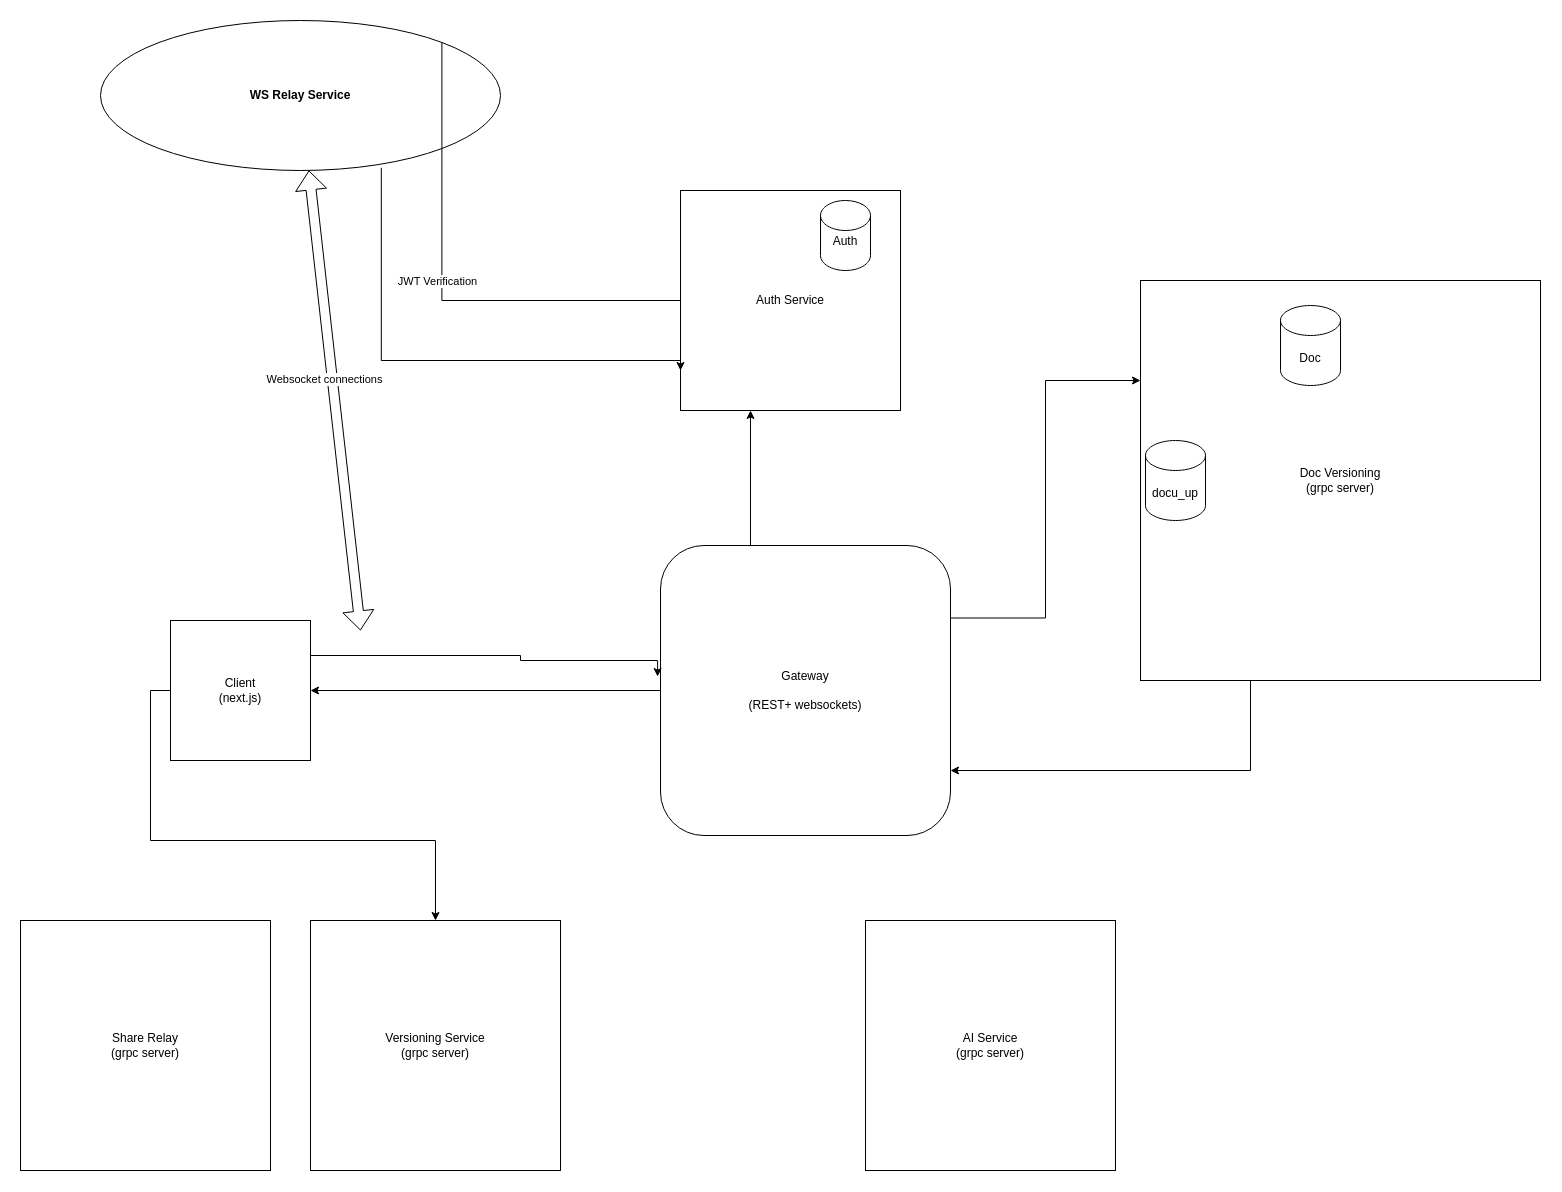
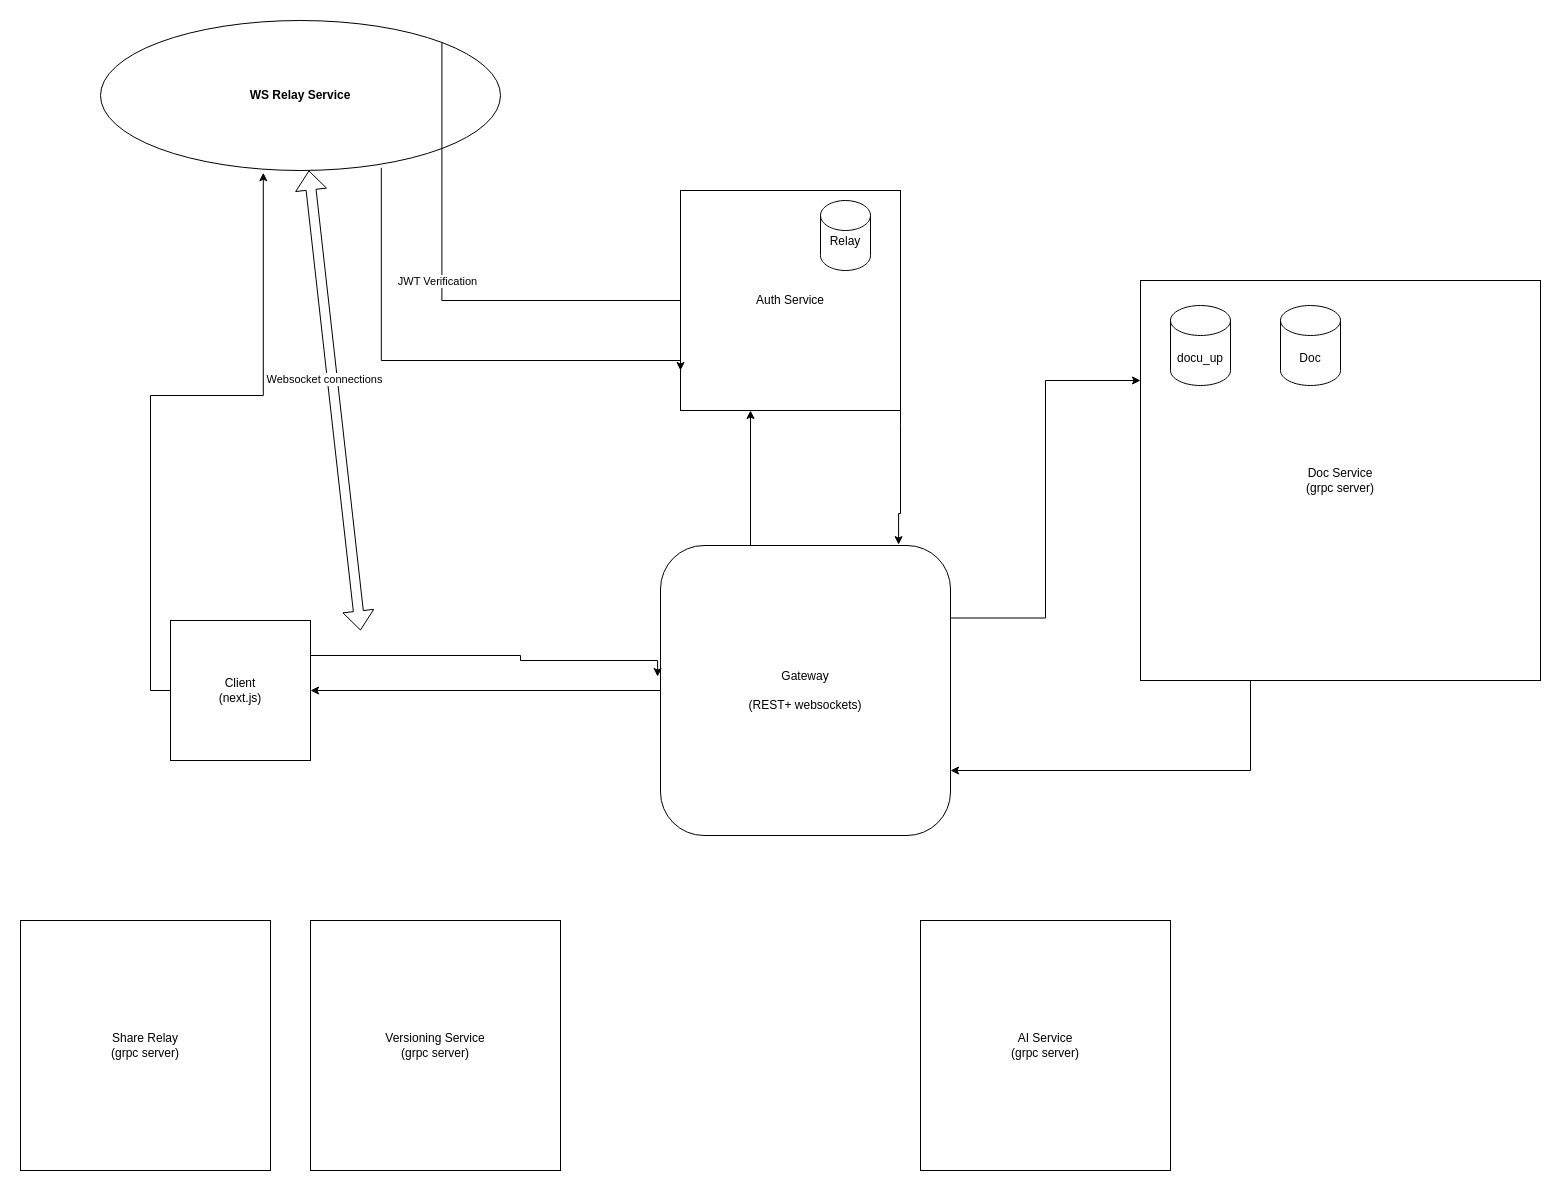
node "Auth": label "Auth" -> "Relay"
edge "Auth Service" -> "Gateway (REST+ websockets)": added
node "docu_up": moved (1176, 481) -> (1201, 346)
node "Doc Versioning (grpc server)": label "Doc Versioning (grpc server)" -> "Doc Service (grpc server)"
edge "Client (next.js)" -> "Versioning Service (grpc server)": now "Client (next.js)" -> "WS Relay Service"
node "AI Service (grpc server)": moved (991, 1046) -> (1046, 1046)
